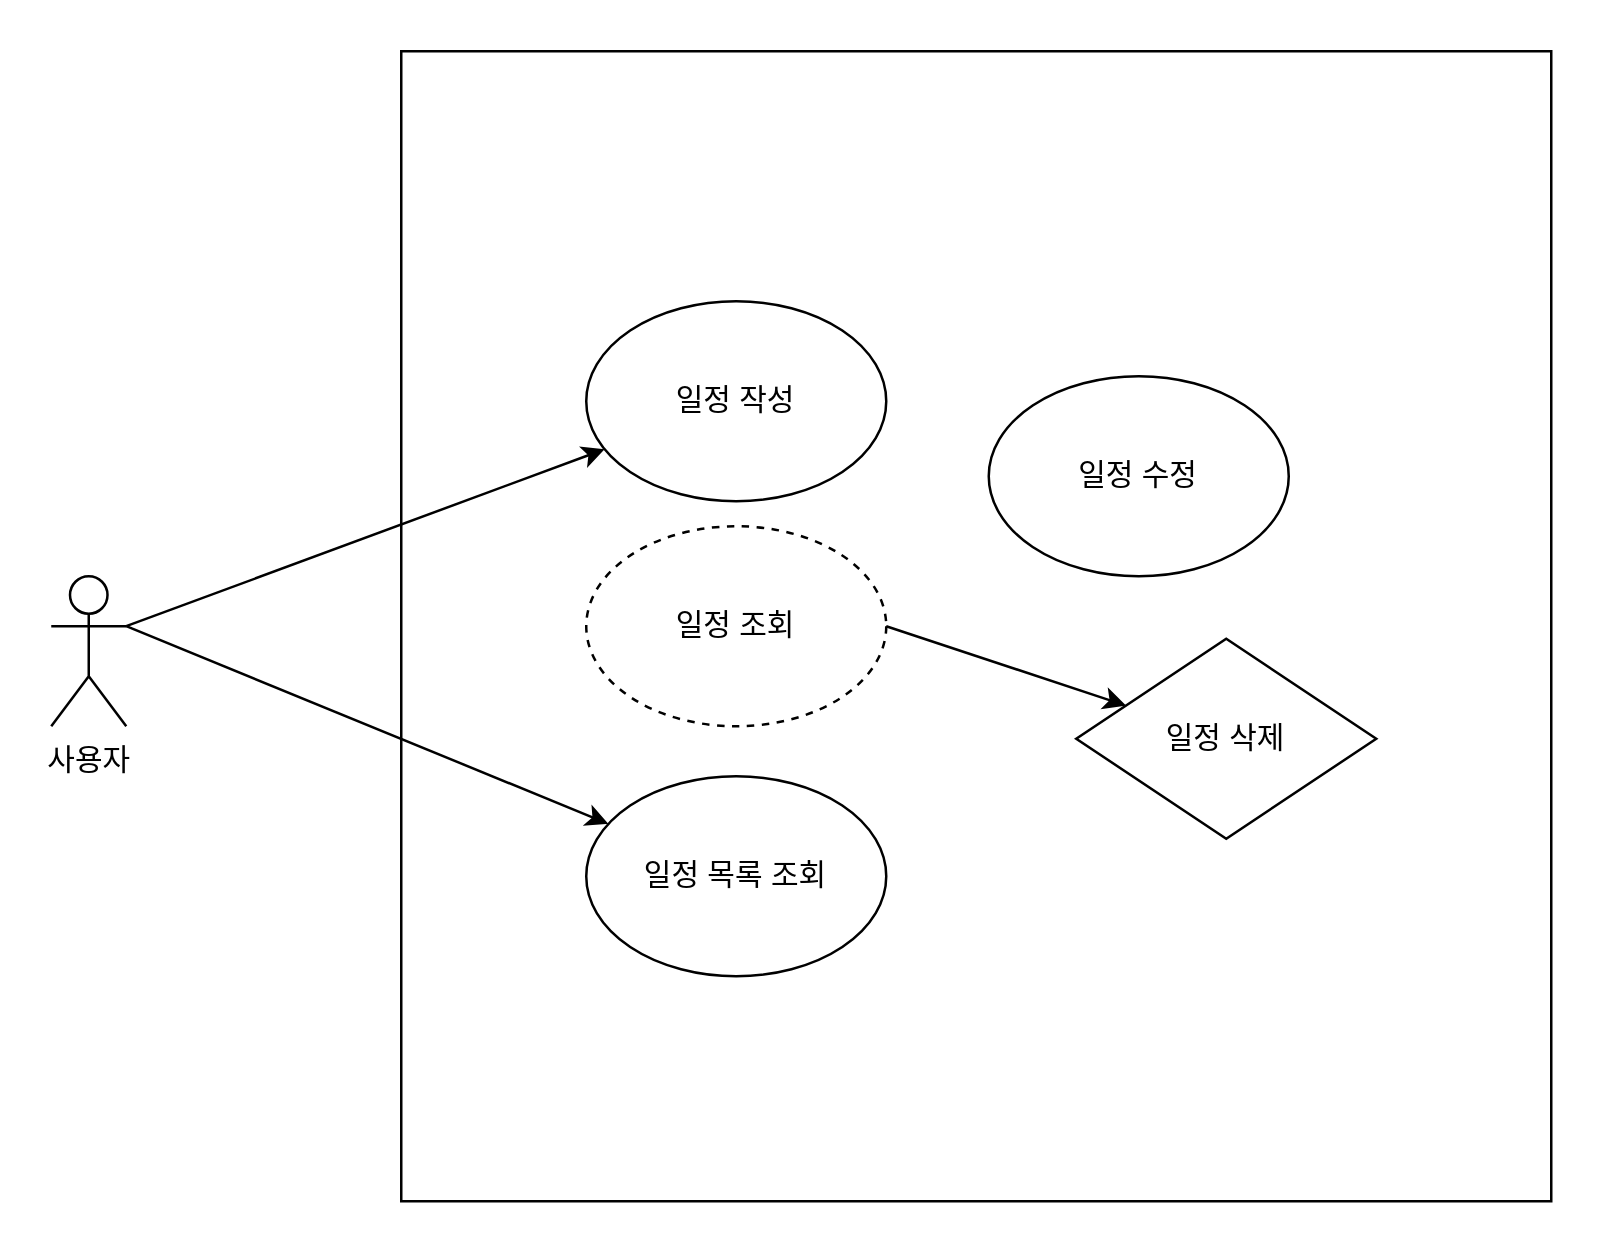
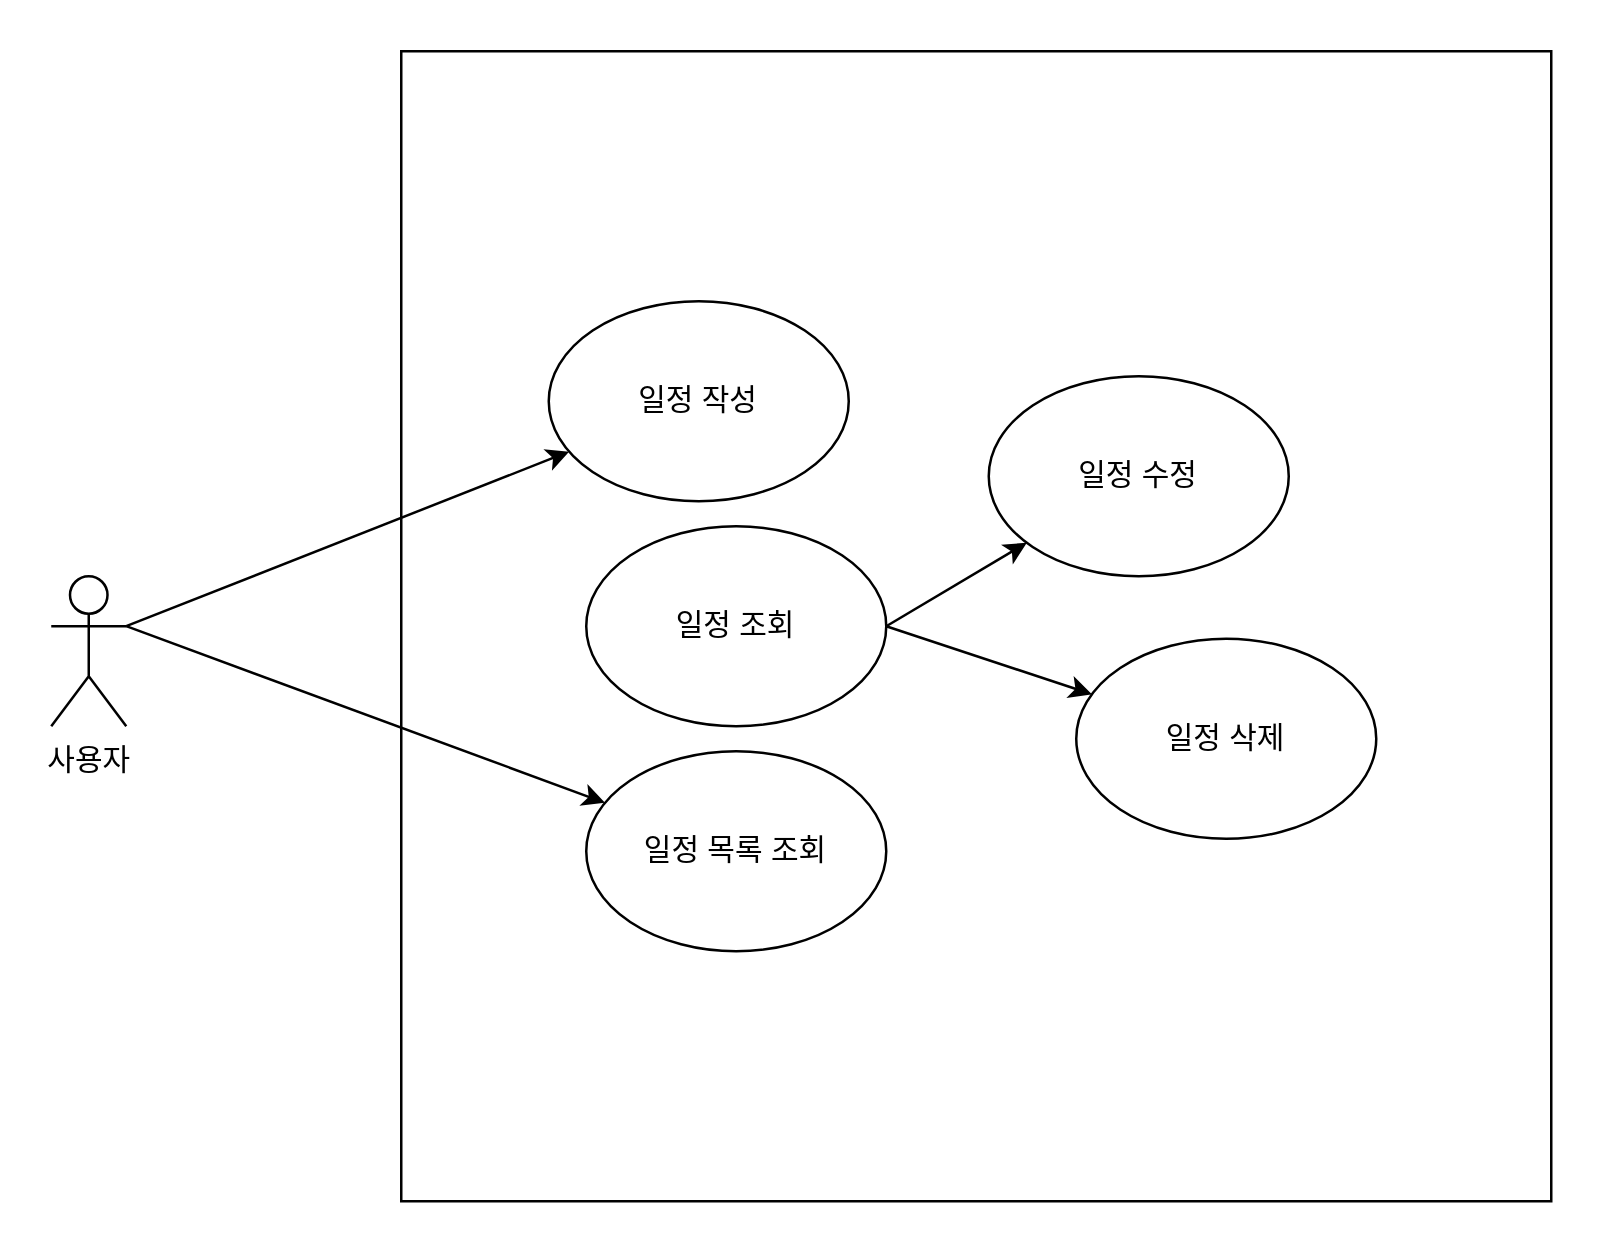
node "일정 작성": moved (736, 401) -> (699, 401)
edge "일정 조회" -> "일정 수정": added
node "일정 조회": style dashed -> solid
node "일정 삭제": shape diamond -> ellipse
node "일정 목록 조회": moved (736, 876) -> (736, 851)
